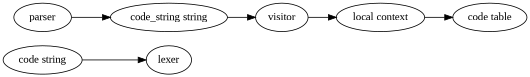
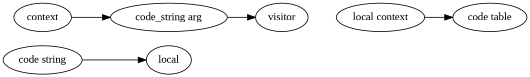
node "parser": label "parser" -> "context"
node "code_string string": label "code_string string" -> "code_string arg"
edge "visitor" -> "local context": removed
node "lexer": label "lexer" -> "local"
